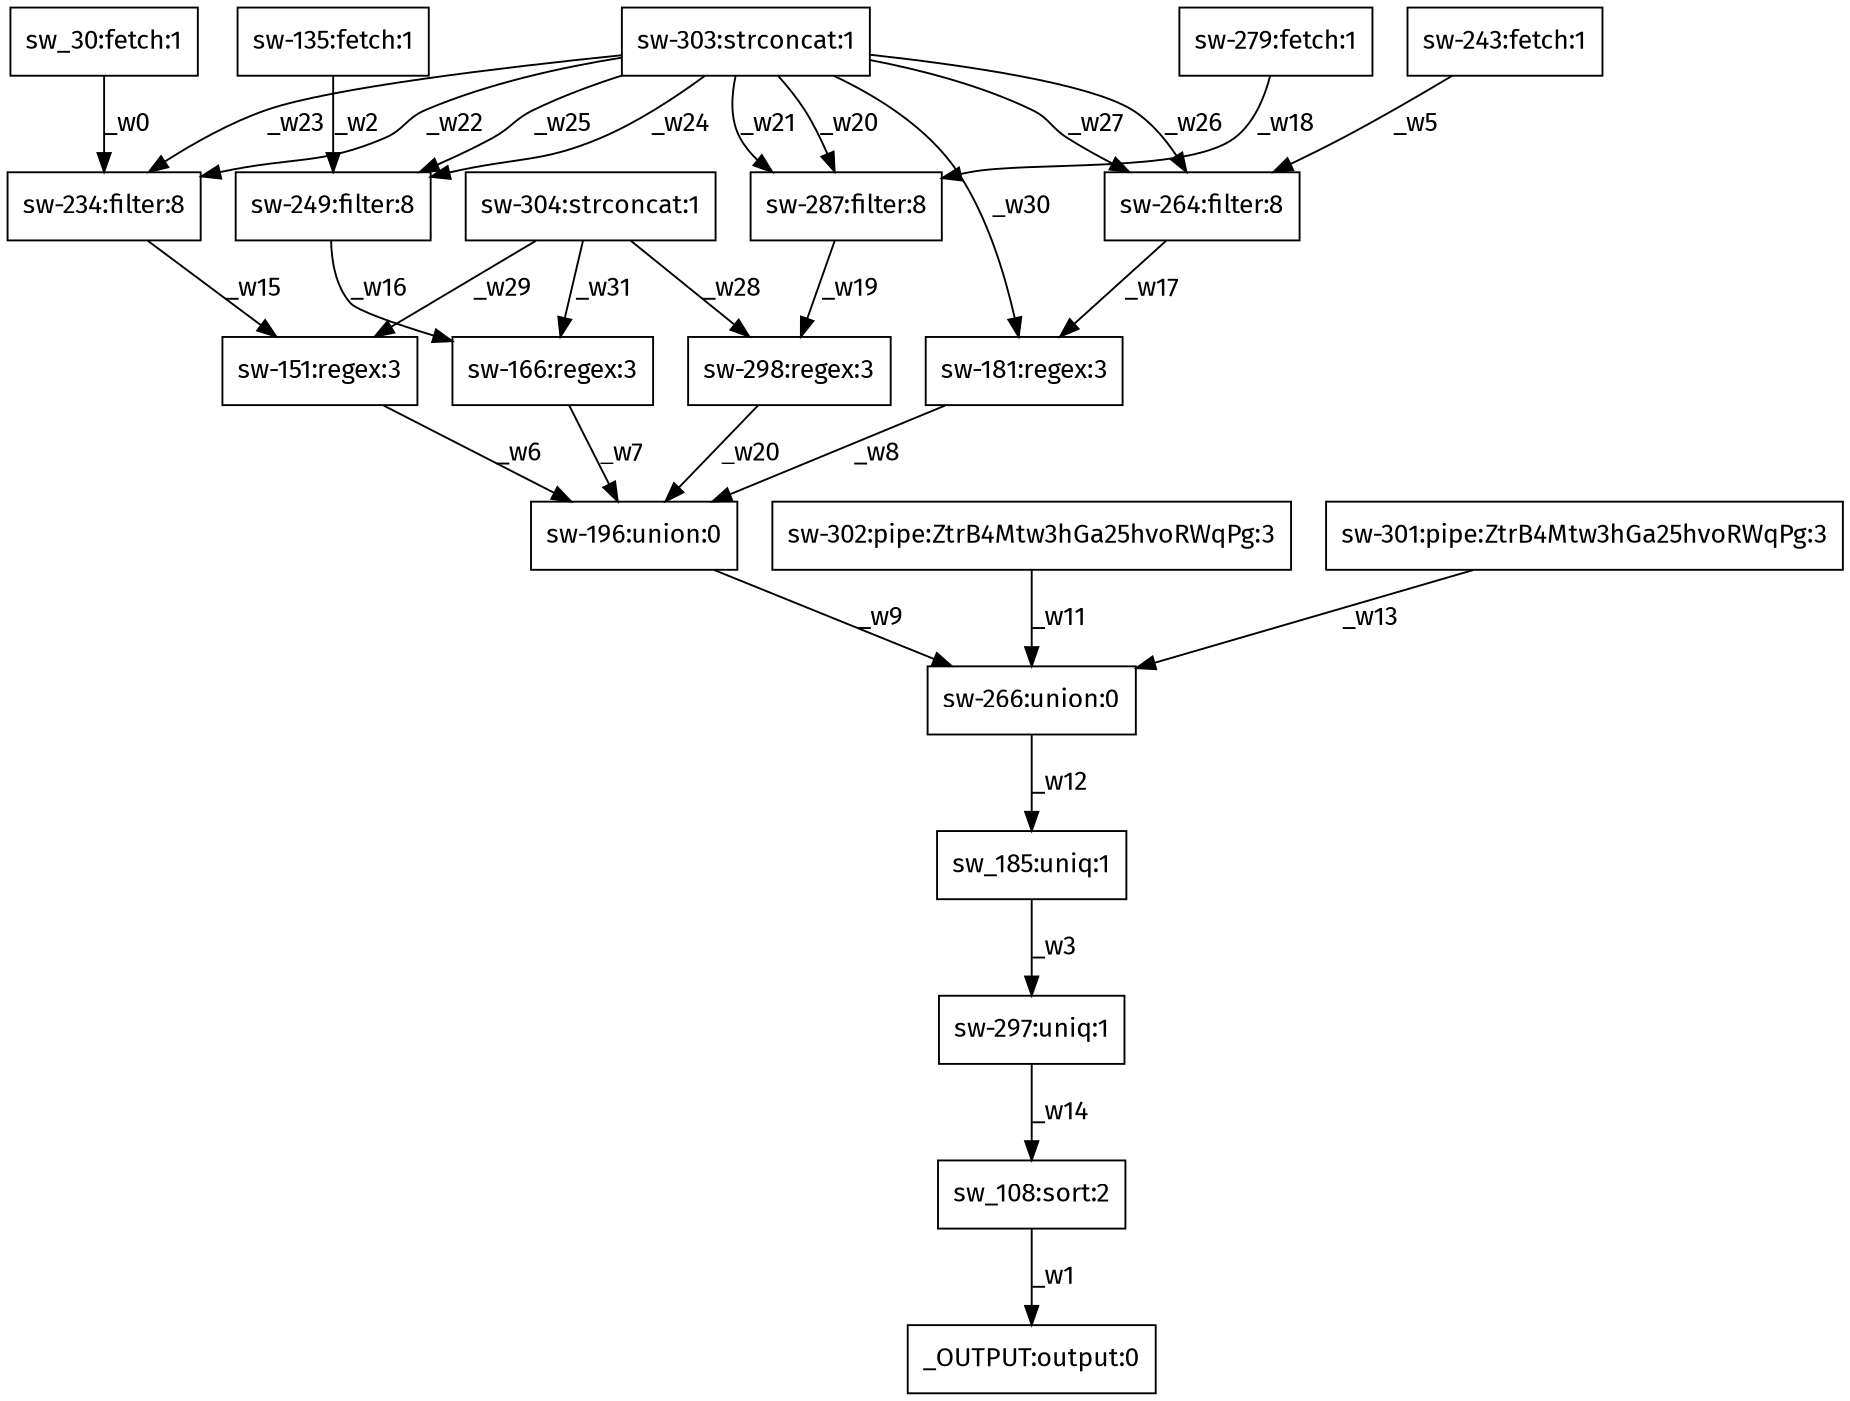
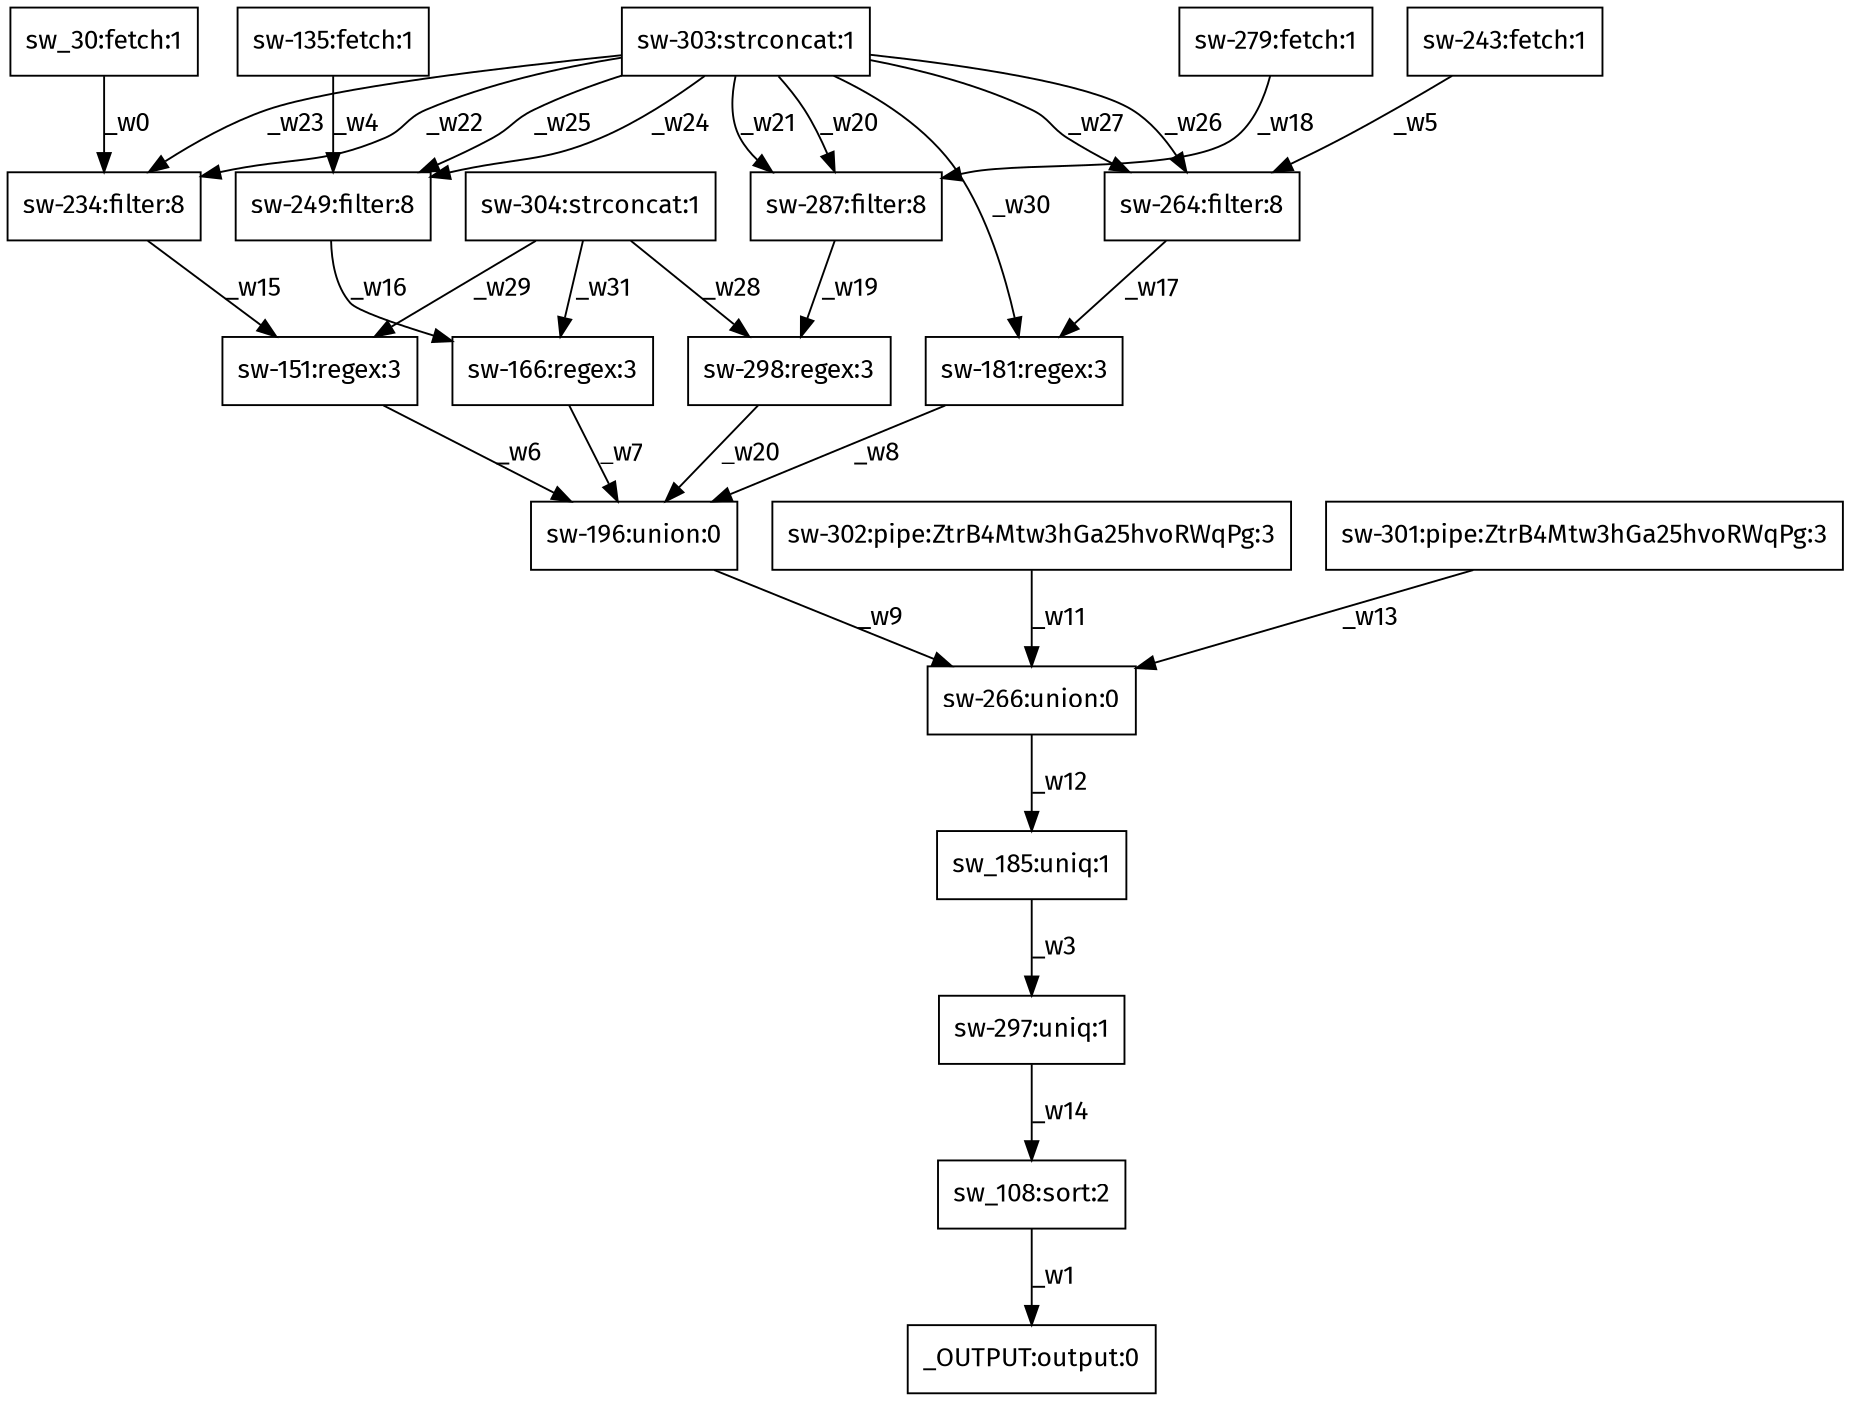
edge "sw-135:fetch:1" -> "sw-249:filter:8": label "_w2" -> "_w4"
